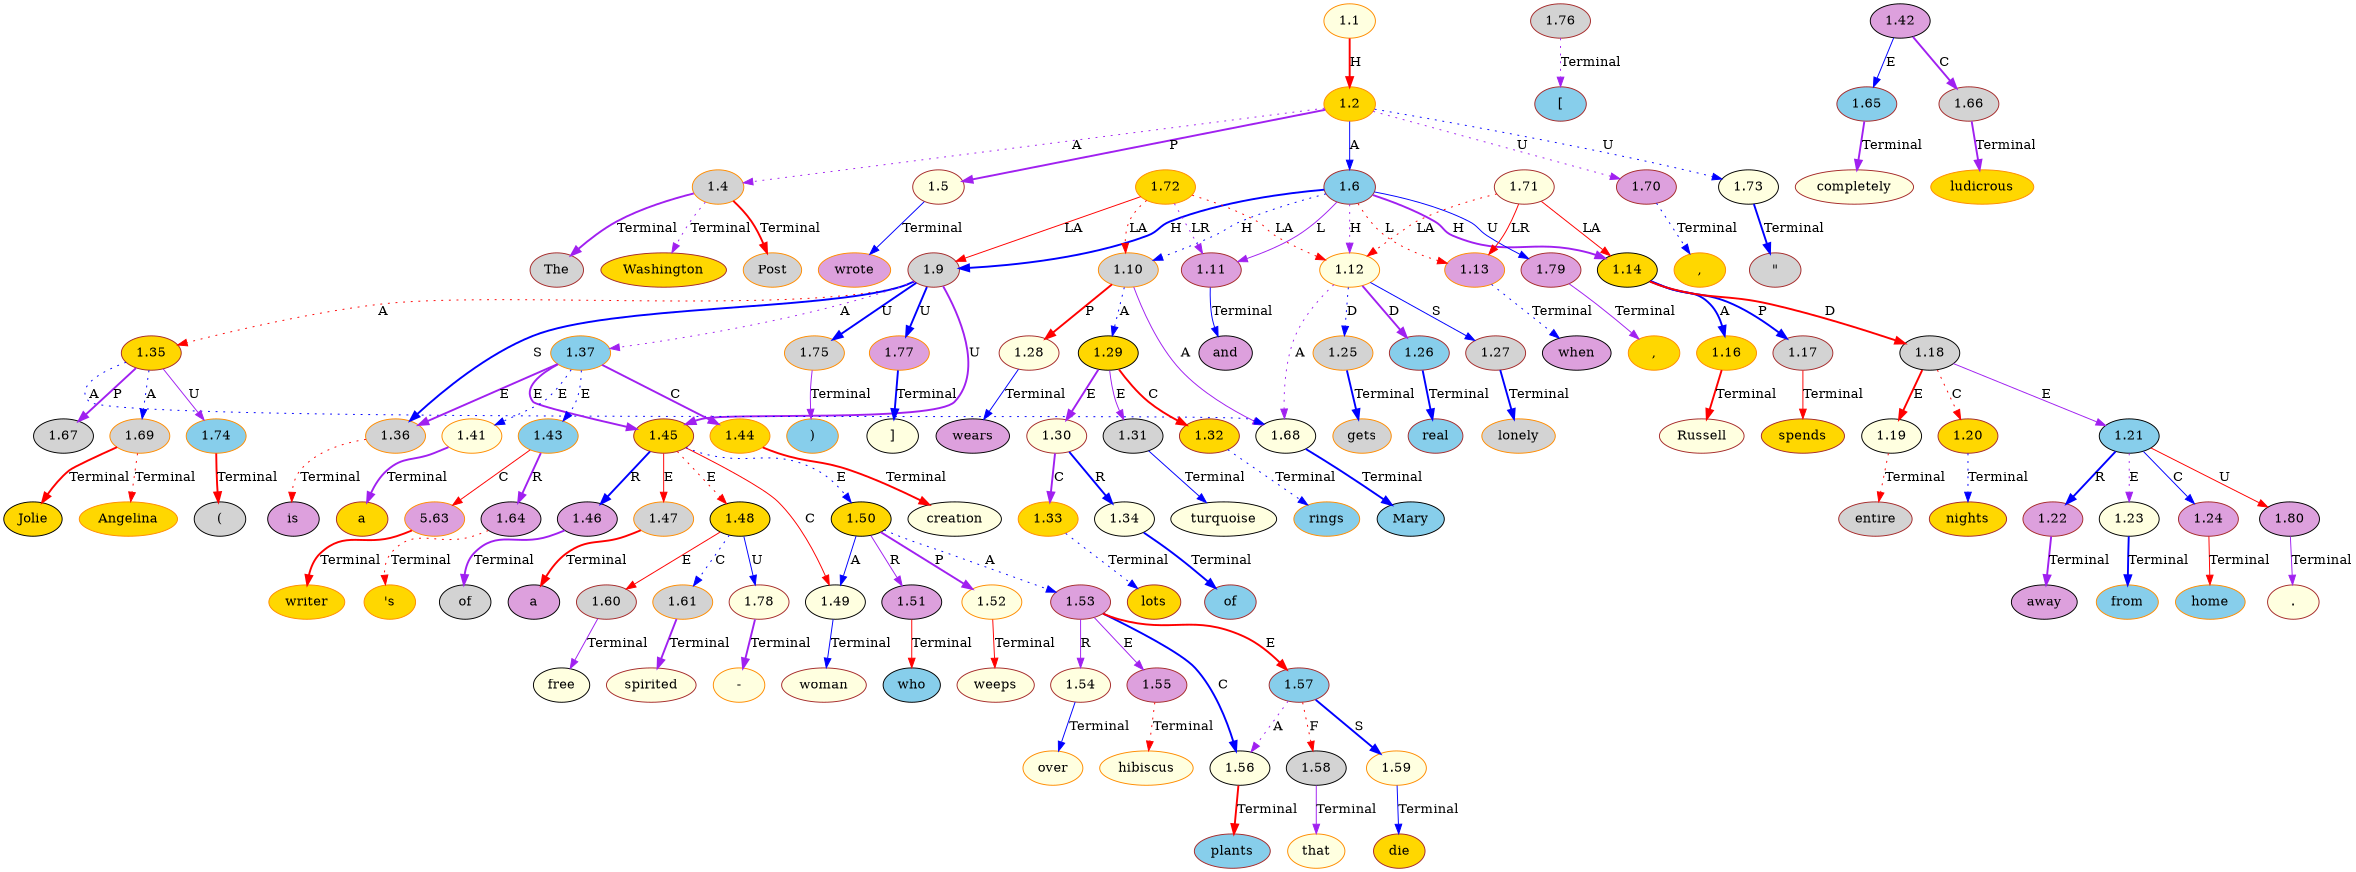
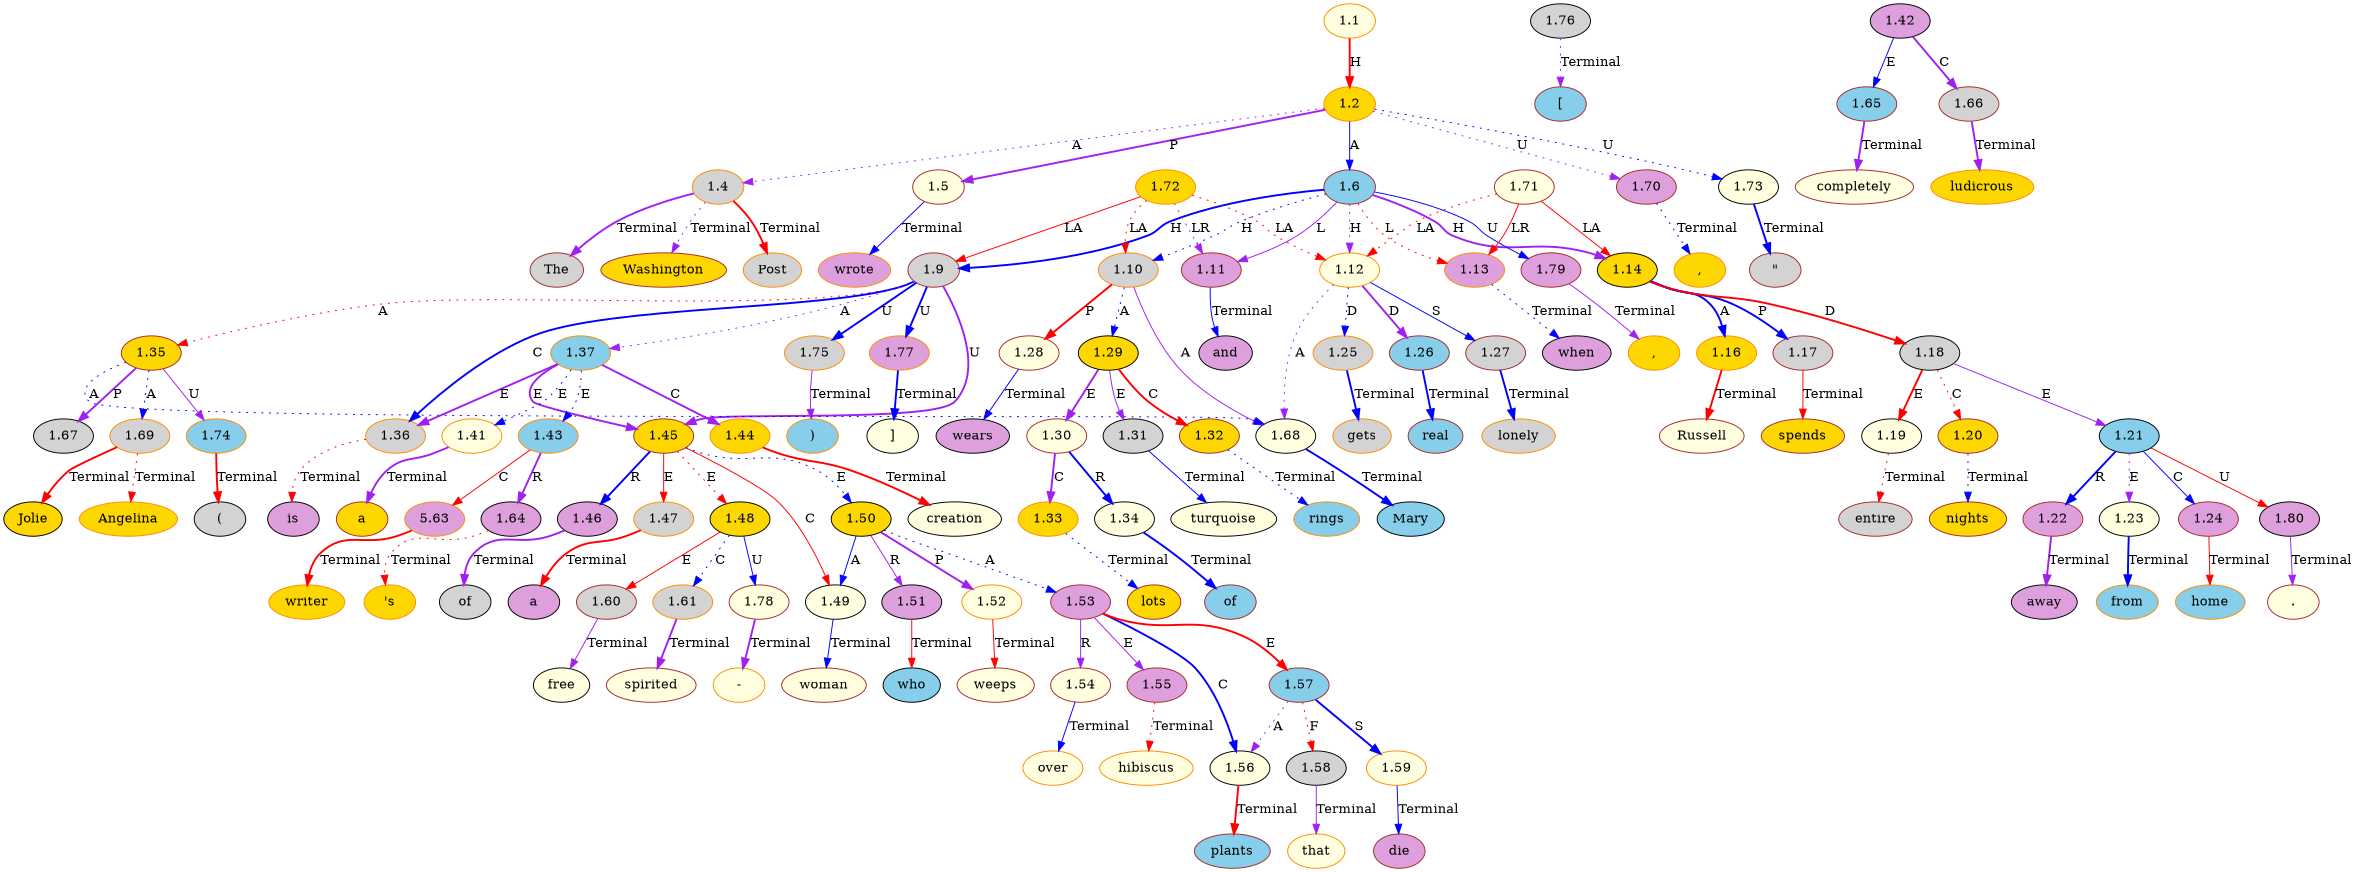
node "1.76": color brown -> black
edge "1.9" -> "1.36": label "S" -> "C"
node "die": fillcolor gold -> plum
